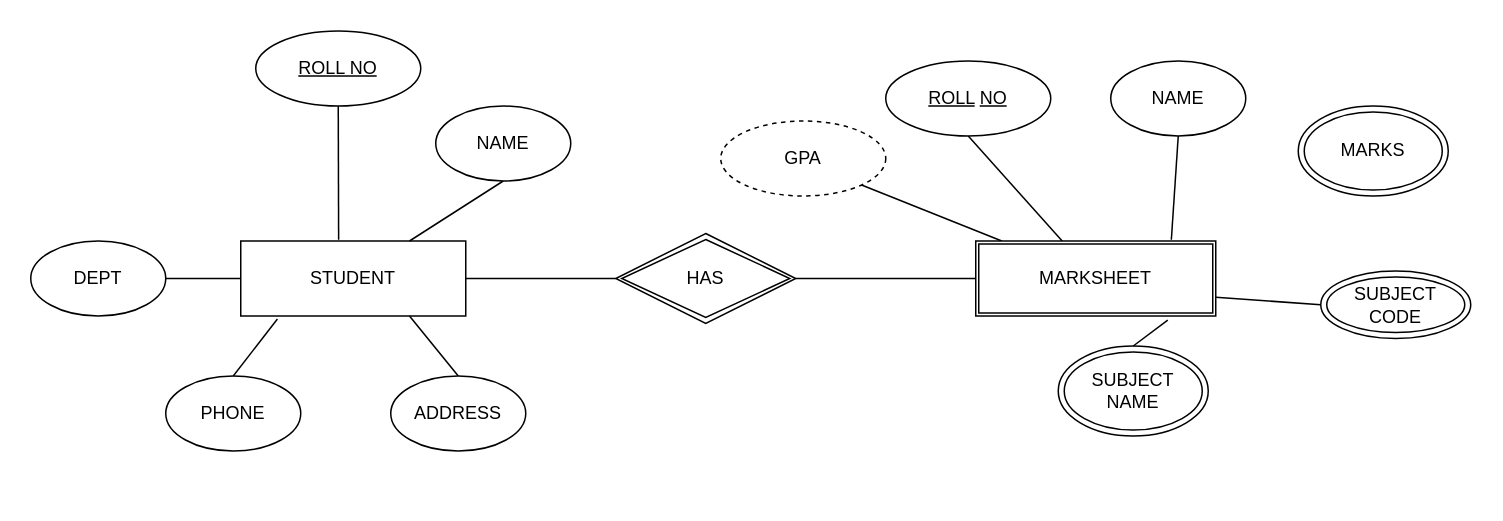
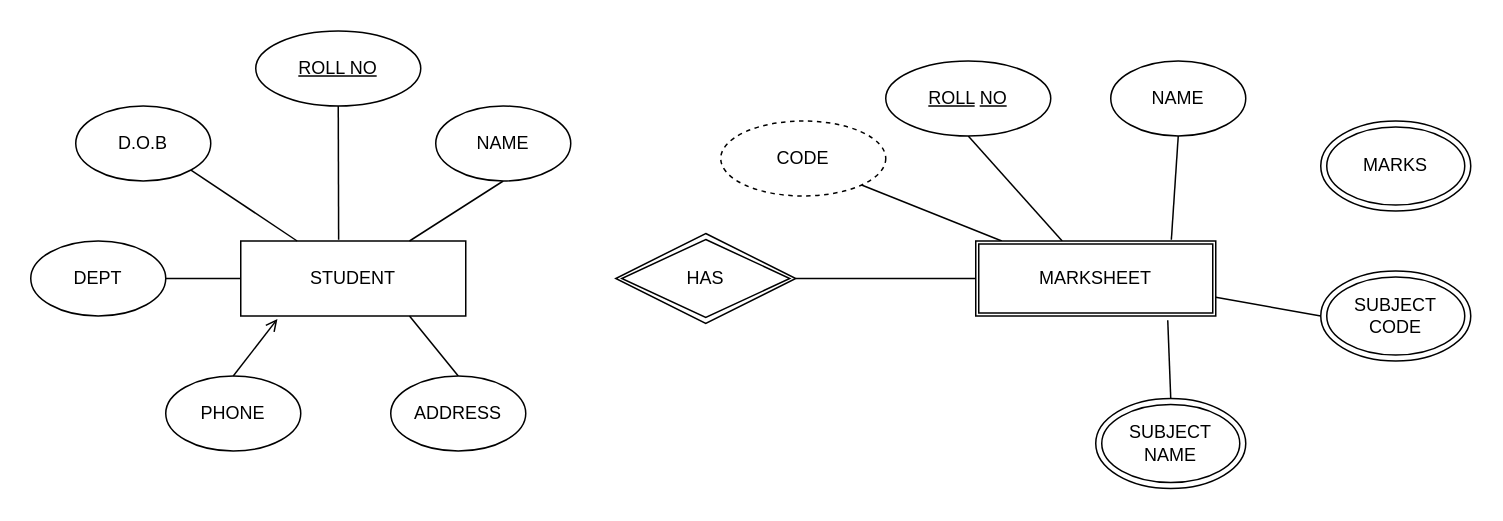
node "D.O.B": added
node "MARKS": moved (1373, 151) -> (1396, 166)
node "GPA": label "GPA" -> "CODE"
edge "D.O.B" -- "STUDENT": added
edge "STUDENT" -- "HAS": removed
node "SUBJECT CODE": size 150x68 -> 150x90
edge "STUDENT" -- "PHONE": arrowhead none -> open
node "SUBJECT NAME": moved (1133, 391) -> (1171, 443)
